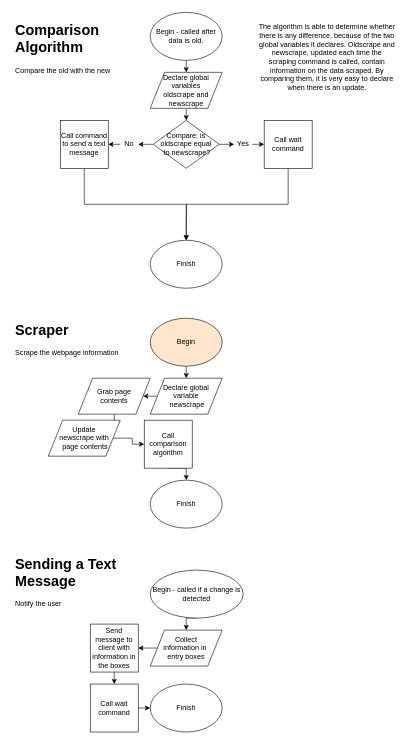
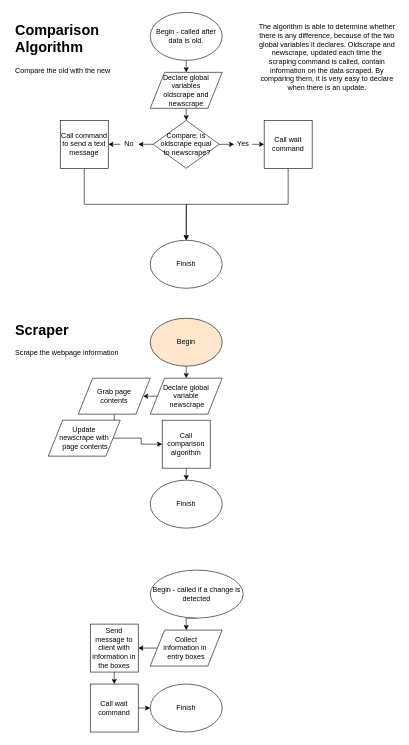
node "Call comparison algorithm": moved (168, 444) -> (186, 444)
node "Sending a Text Message Notify the user": removed
